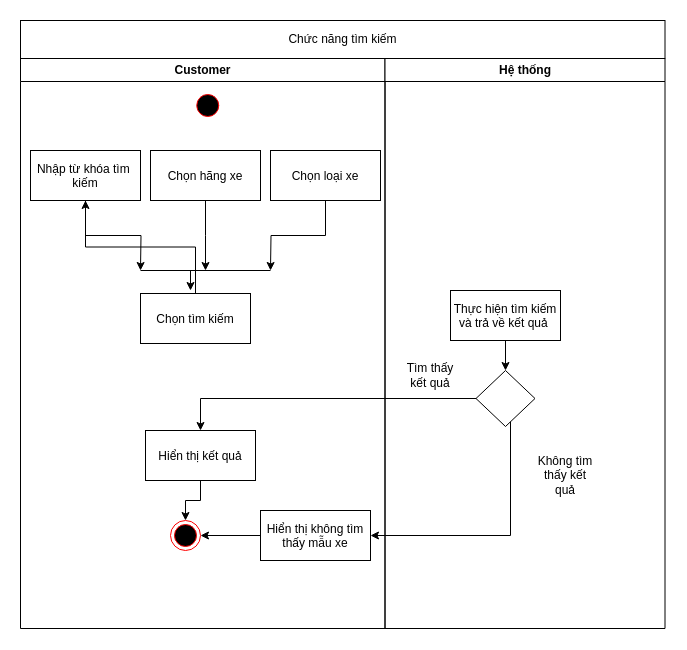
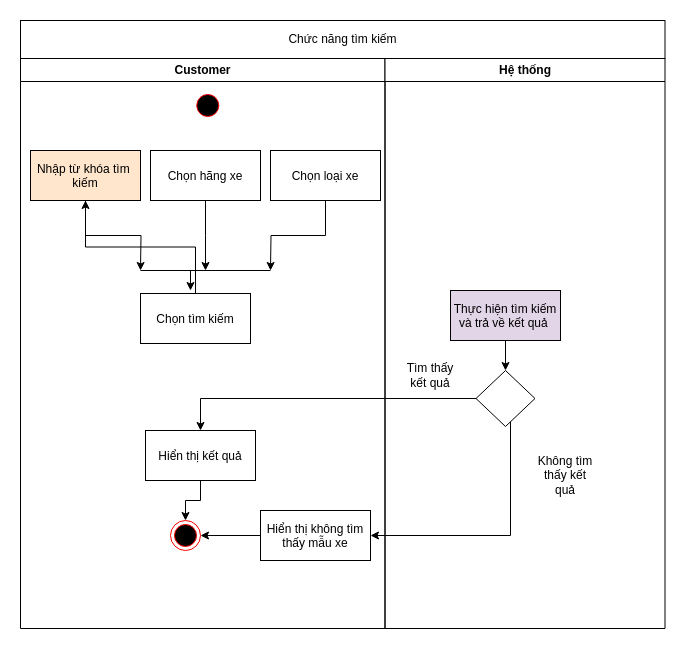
node "Nhập từ khóa tìm kiếm": fillcolor #ffffff -> #ffe6cc
node "Thực hiện tìm kiếm và trả về kết quả": fillcolor #ffffff -> #e1d5e7
